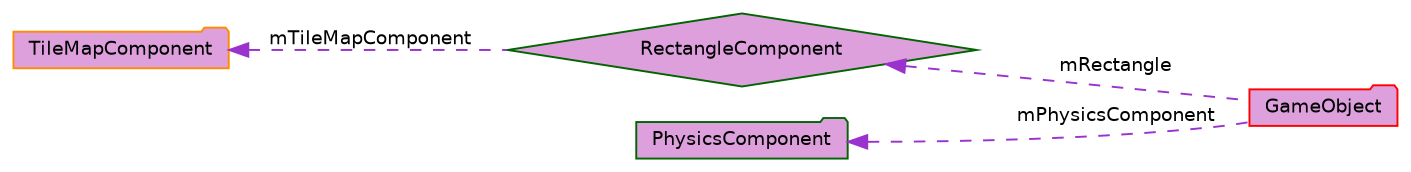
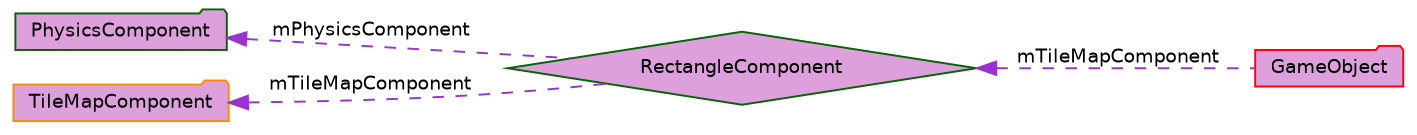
edge "GameObject" -> "RectangleComponent": label " mRectangle" -> " mTileMapComponent"
edge "GameObject" -> "PhysicsComponent": now "RectangleComponent" -> "PhysicsComponent"
